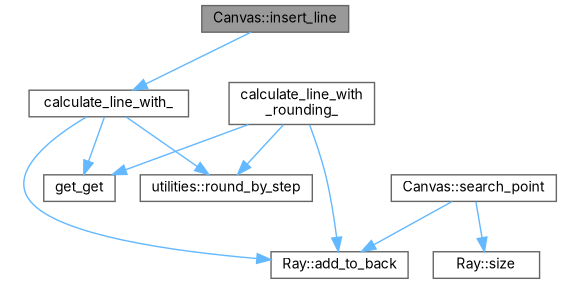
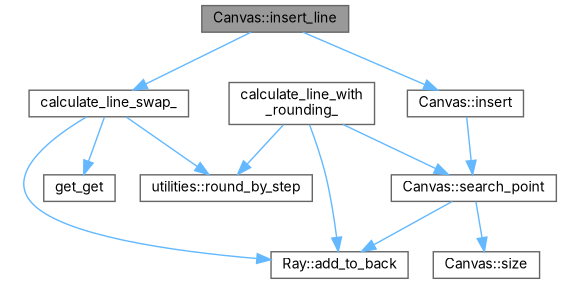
node "calculate_line_with_": label "calculate_line_with_" -> "calculate_line_swap_"
node "Canvas::insert": added
edge "calculate_line_with _rounding_" -> "get_get": now "calculate_line_with _rounding_" -> "Canvas::search_point"
node "Ray::size": label "Ray::size" -> "Canvas::size"
